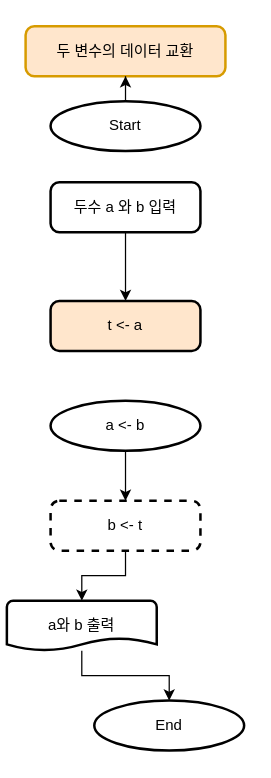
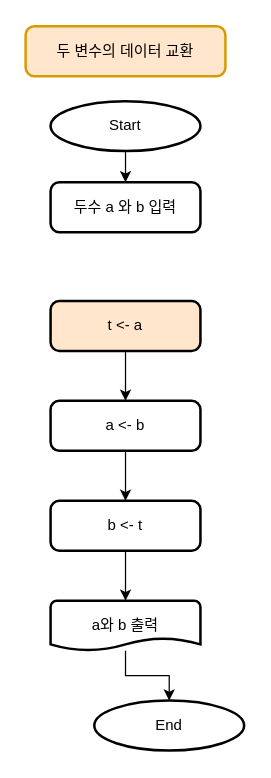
edge "Start" -> "두 변수의 데이터 교환": now "Start" -> "두수 a 와 b 입력"
edge "두수 a 와 b 입력" -> "t <- a": removed
edge "t <- a" -> "a <- b": added
node "a <- b": shape ellipse -> rounded rectangle
node "b <- t": style dashed -> solid
node "a와 b 출력": moved (82, 626) -> (126, 626)
